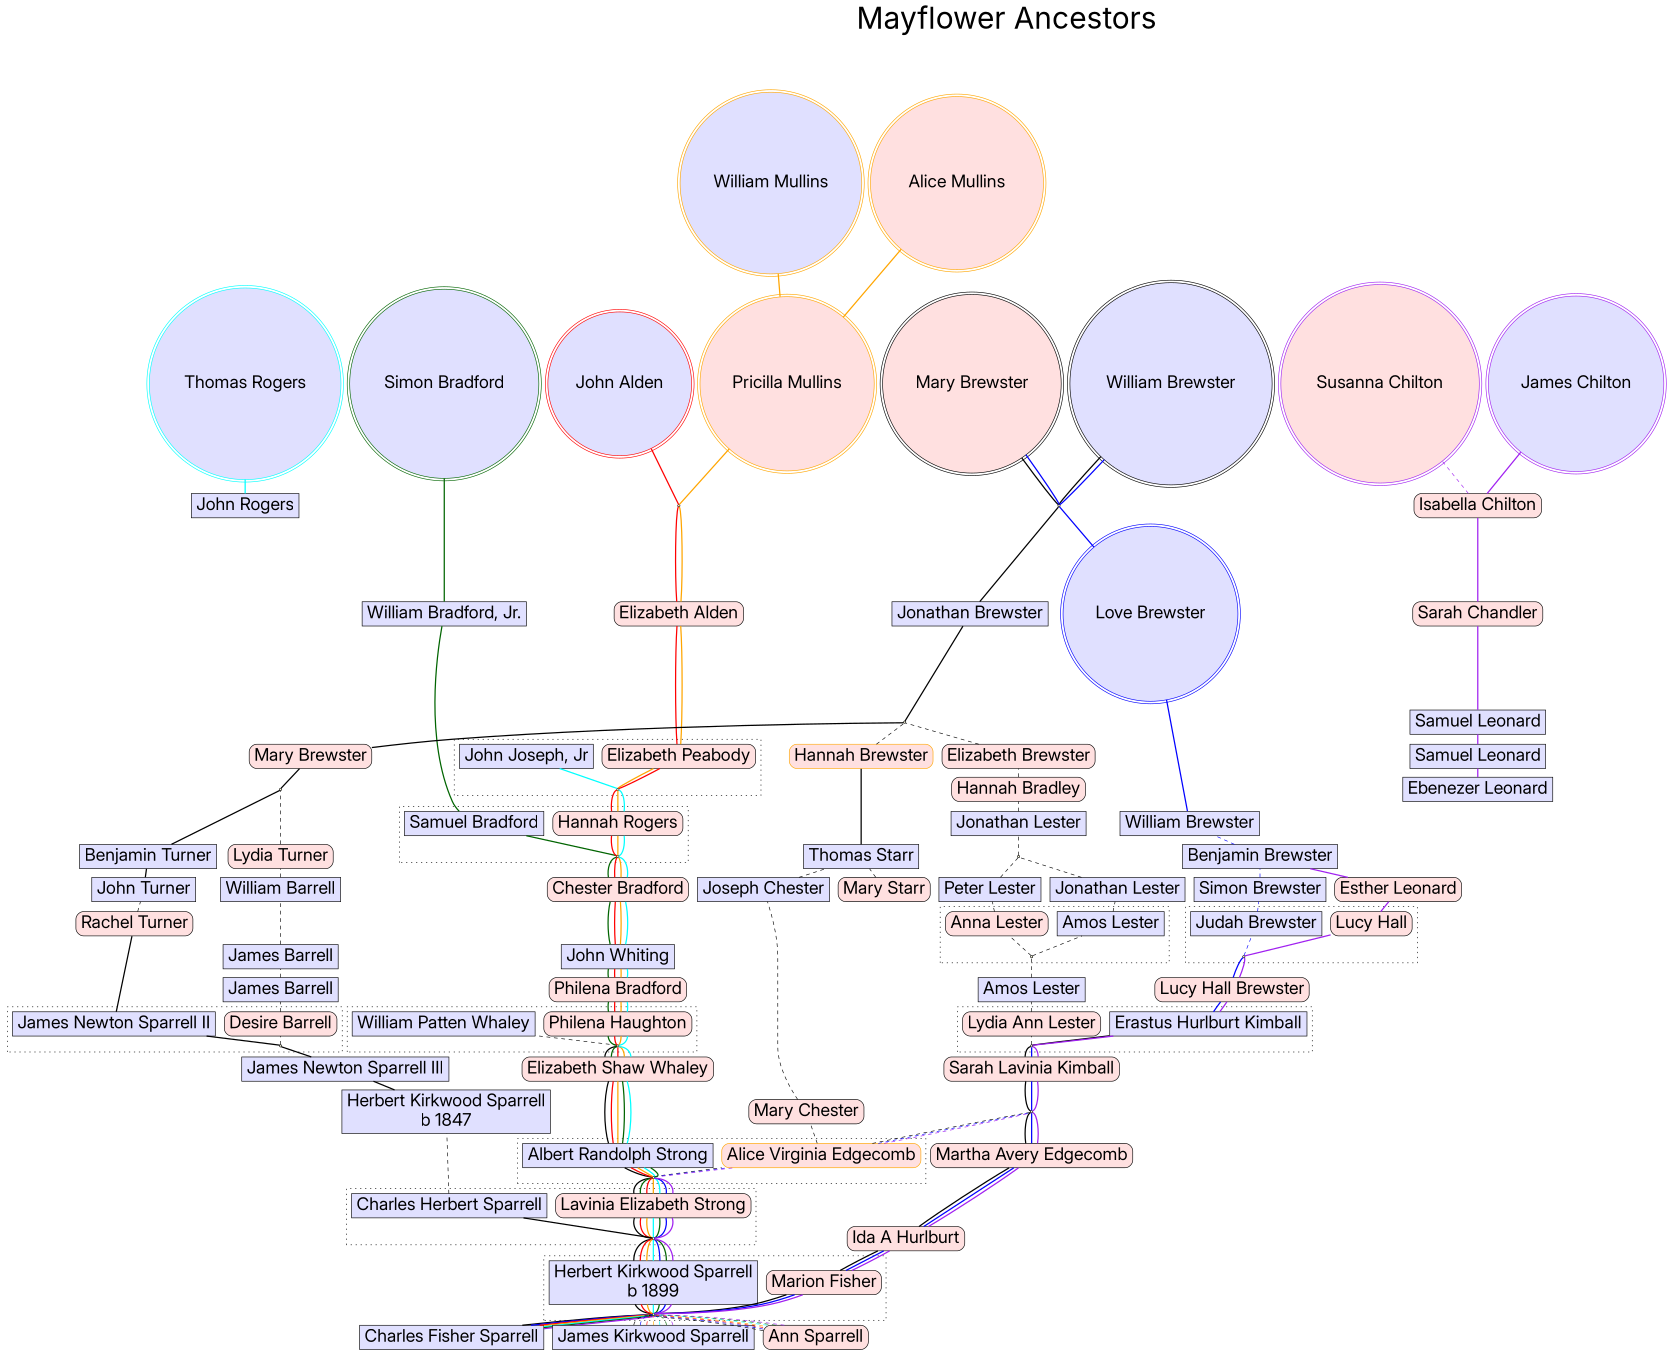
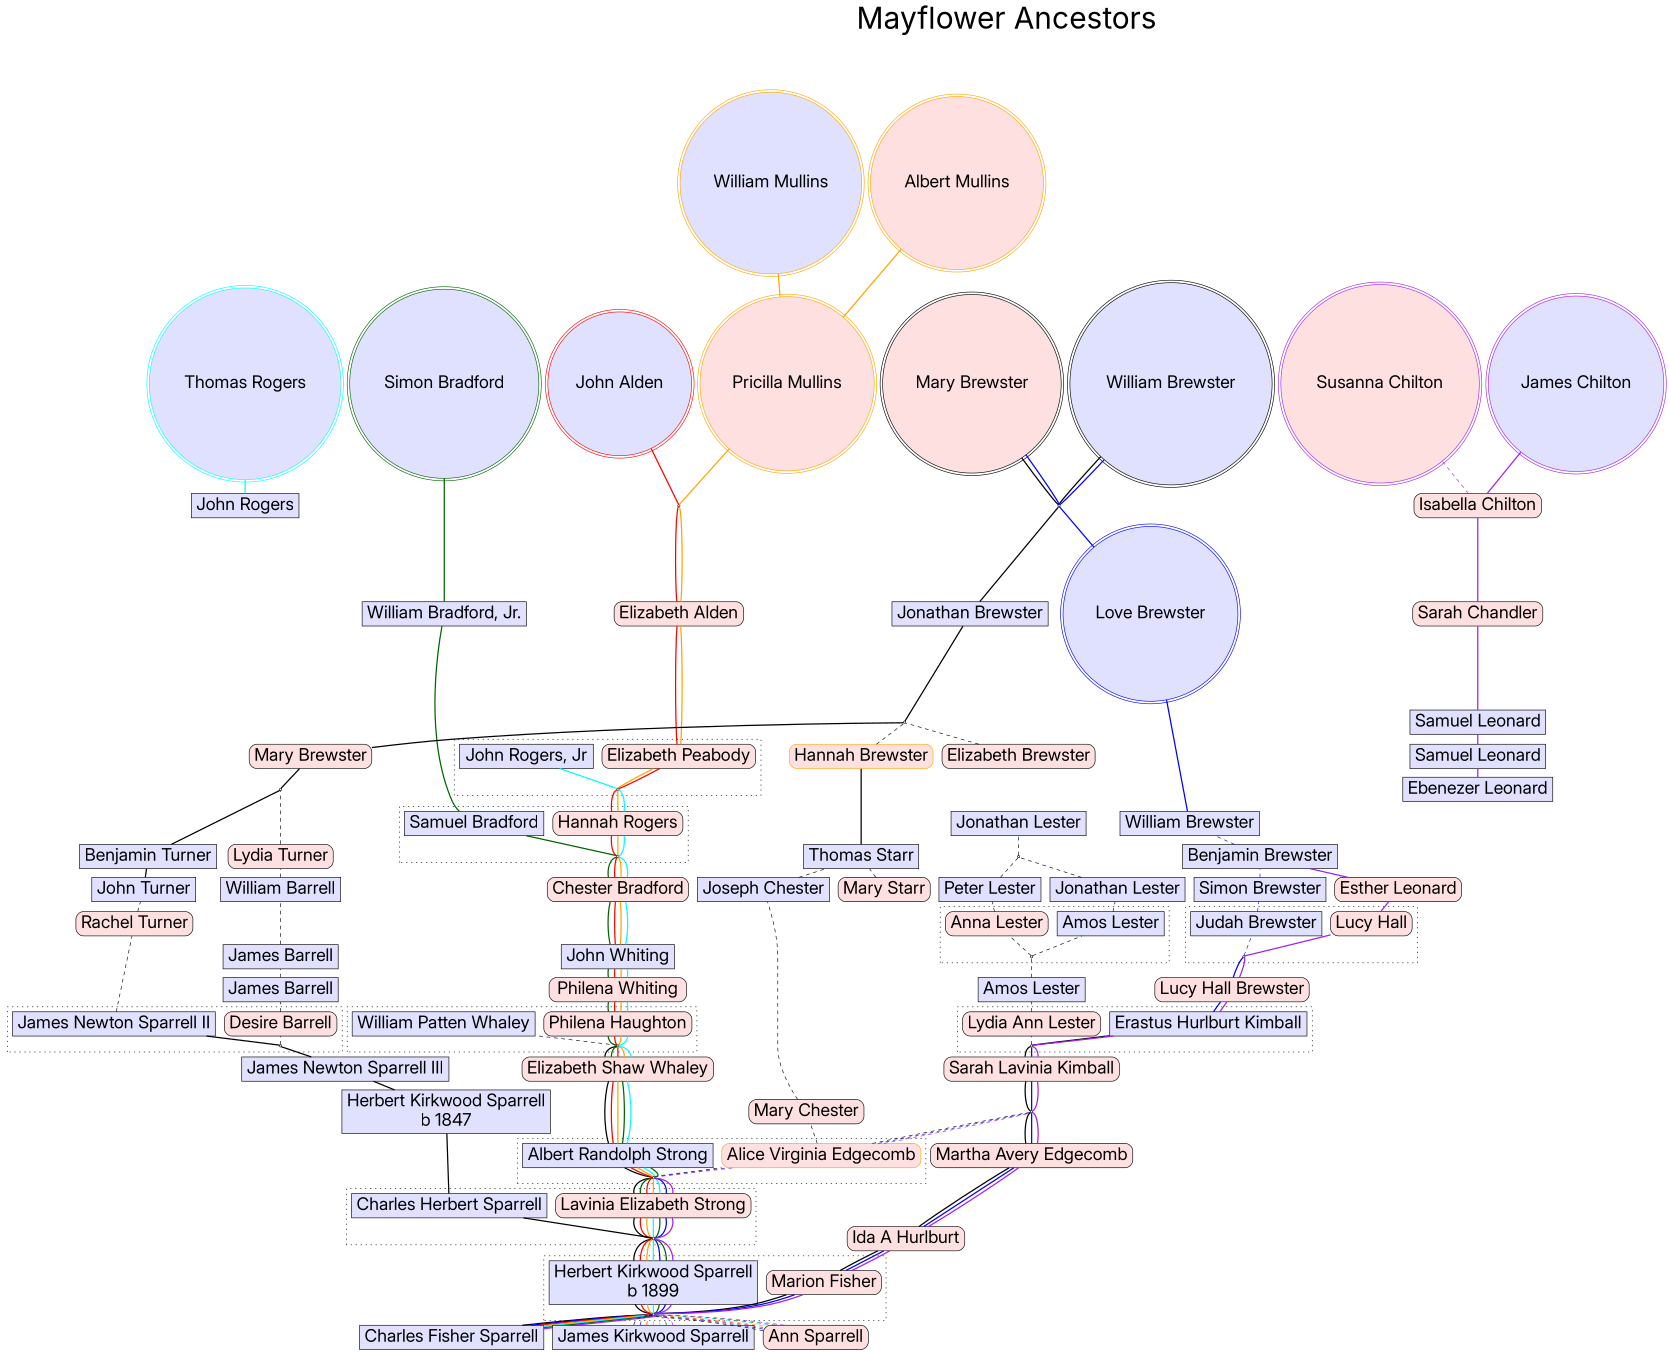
node "Alice Mullins": label "Alice Mullins" -> "Albert Mullins"
node "John Joseph, Jr": label "John Joseph, Jr" -> "John Rogers, Jr"
node "Hannah Bradley": removed
edge "Rachel Turner" -- "James Newton Sparrell II": style bold -> dashed
node "Philena Bradford": label "Philena Bradford" -> "Philena Whiting"
edge "Herbert Kirkwood Sparrell b 1847" -- "Charles Herbert Sparrell": style dashed -> bold
